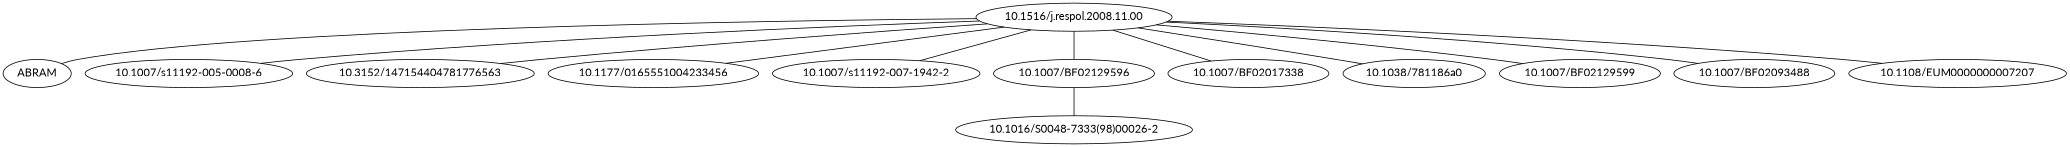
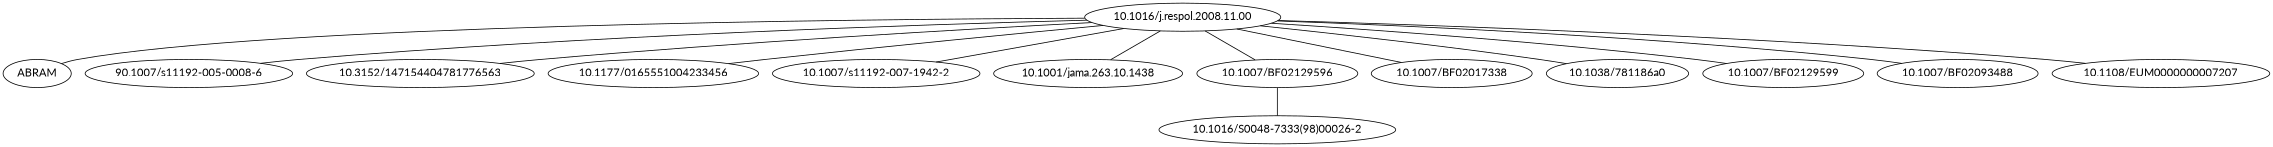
node "10.1516/j.respol.2008.11.00": label "10.1516/j.respol.2008.11.00" -> "10.1016/j.respol.2008.11.00"
node "10.1007/s11192-005-0008-6": label "10.1007/s11192-005-0008-6" -> "90.1007/s11192-005-0008-6"
node "10.1001/jama.263.10.1438": added
